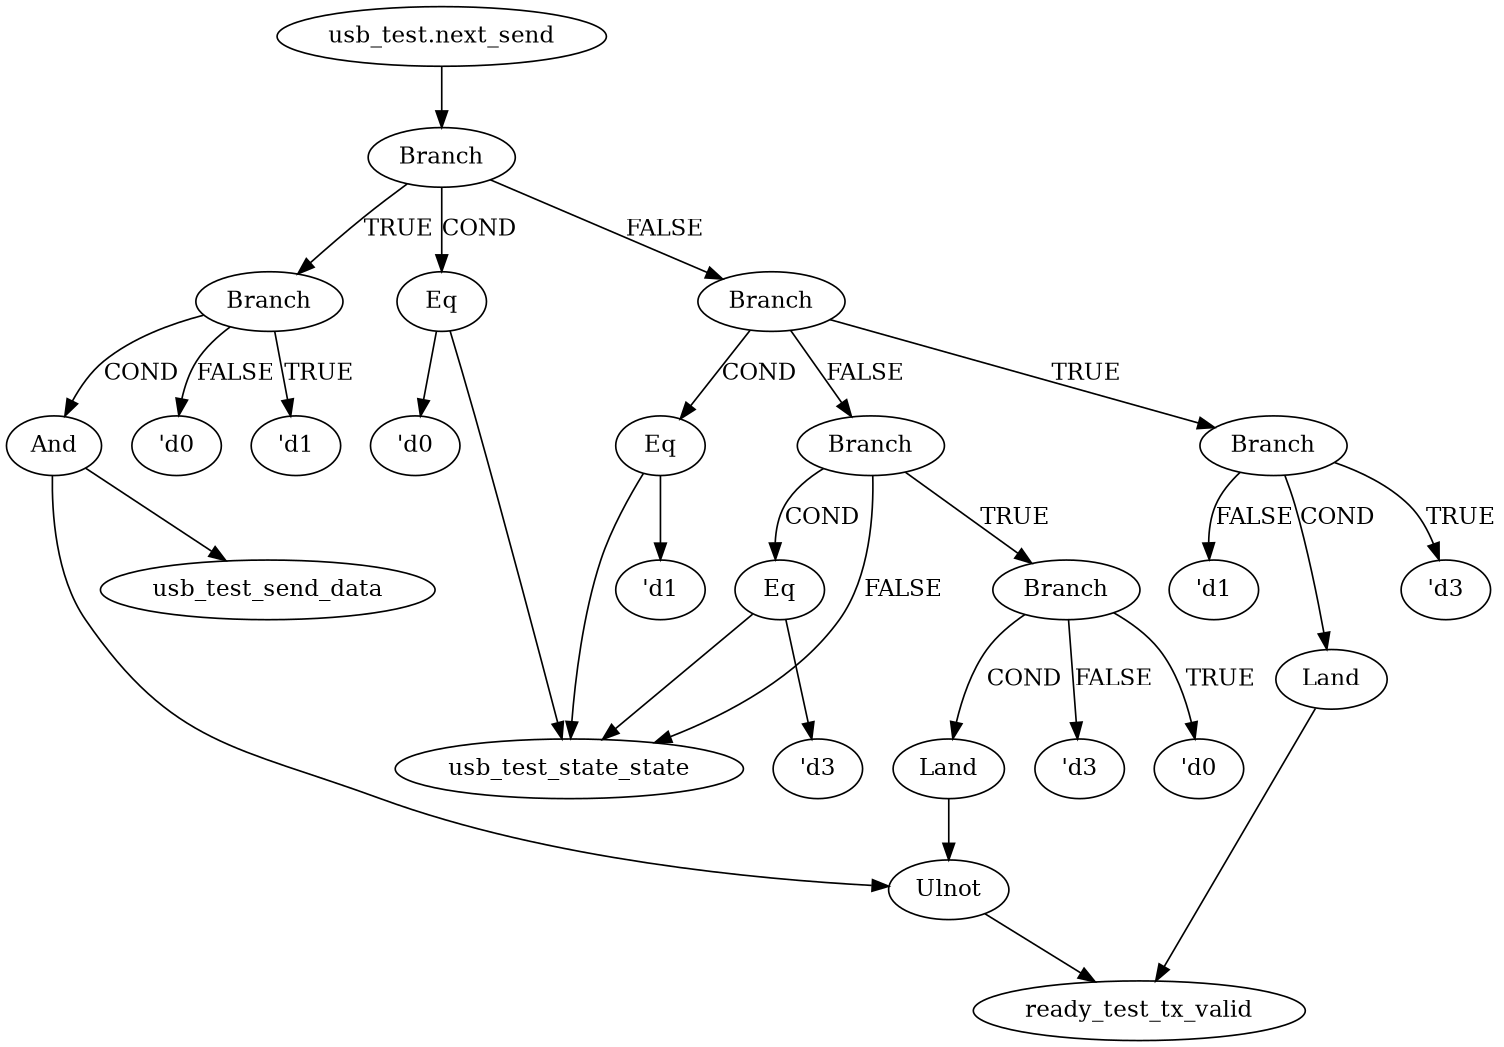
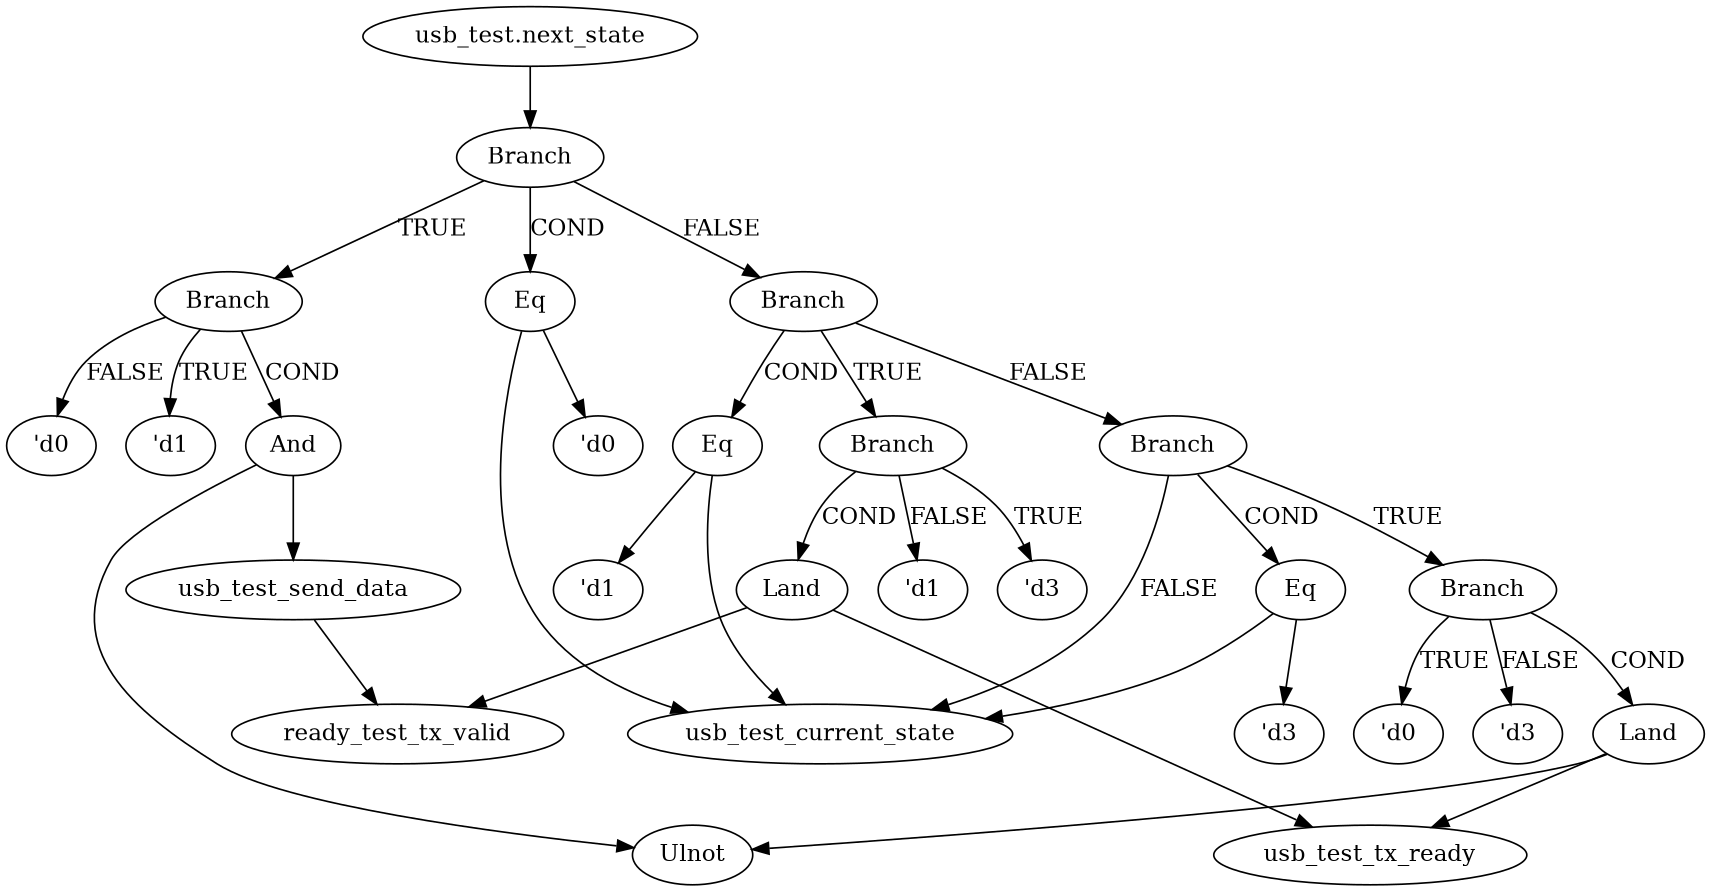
node "usb_test.next_send": label "usb_test.next_send" -> "usb_test.next_state"
node "usb_test_state_state": label "usb_test_state_state" -> "usb_test_current_state"
node "usb_test_tx_ready": added
edge "Ulnot" -> "ready_test_tx_valid": now "usb_test_send_data" -> "ready_test_tx_valid"
